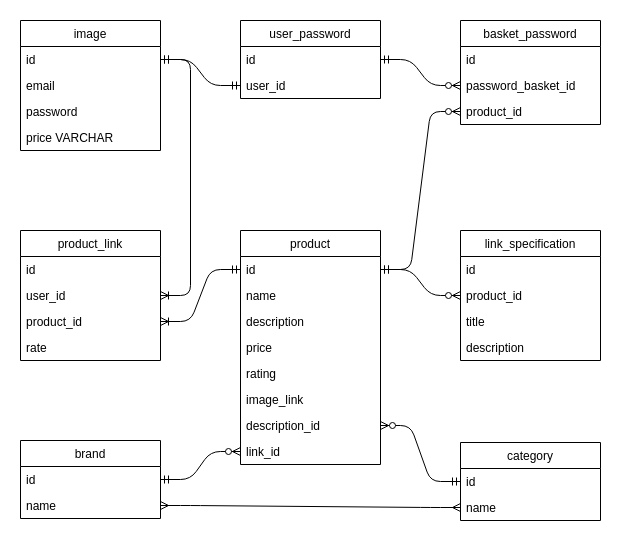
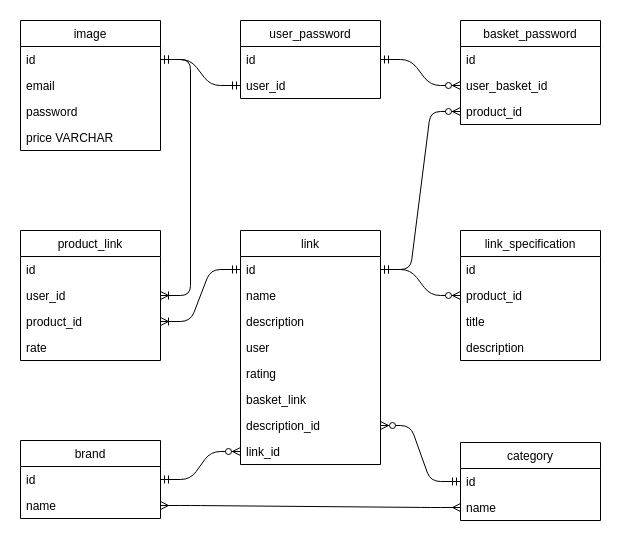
node "password_basket_id": label "password_basket_id" -> "user_basket_id"
node "product": label "product" -> "link"
node "price": label "price" -> "user"
node "image_link": label "image_link" -> "basket_link"
